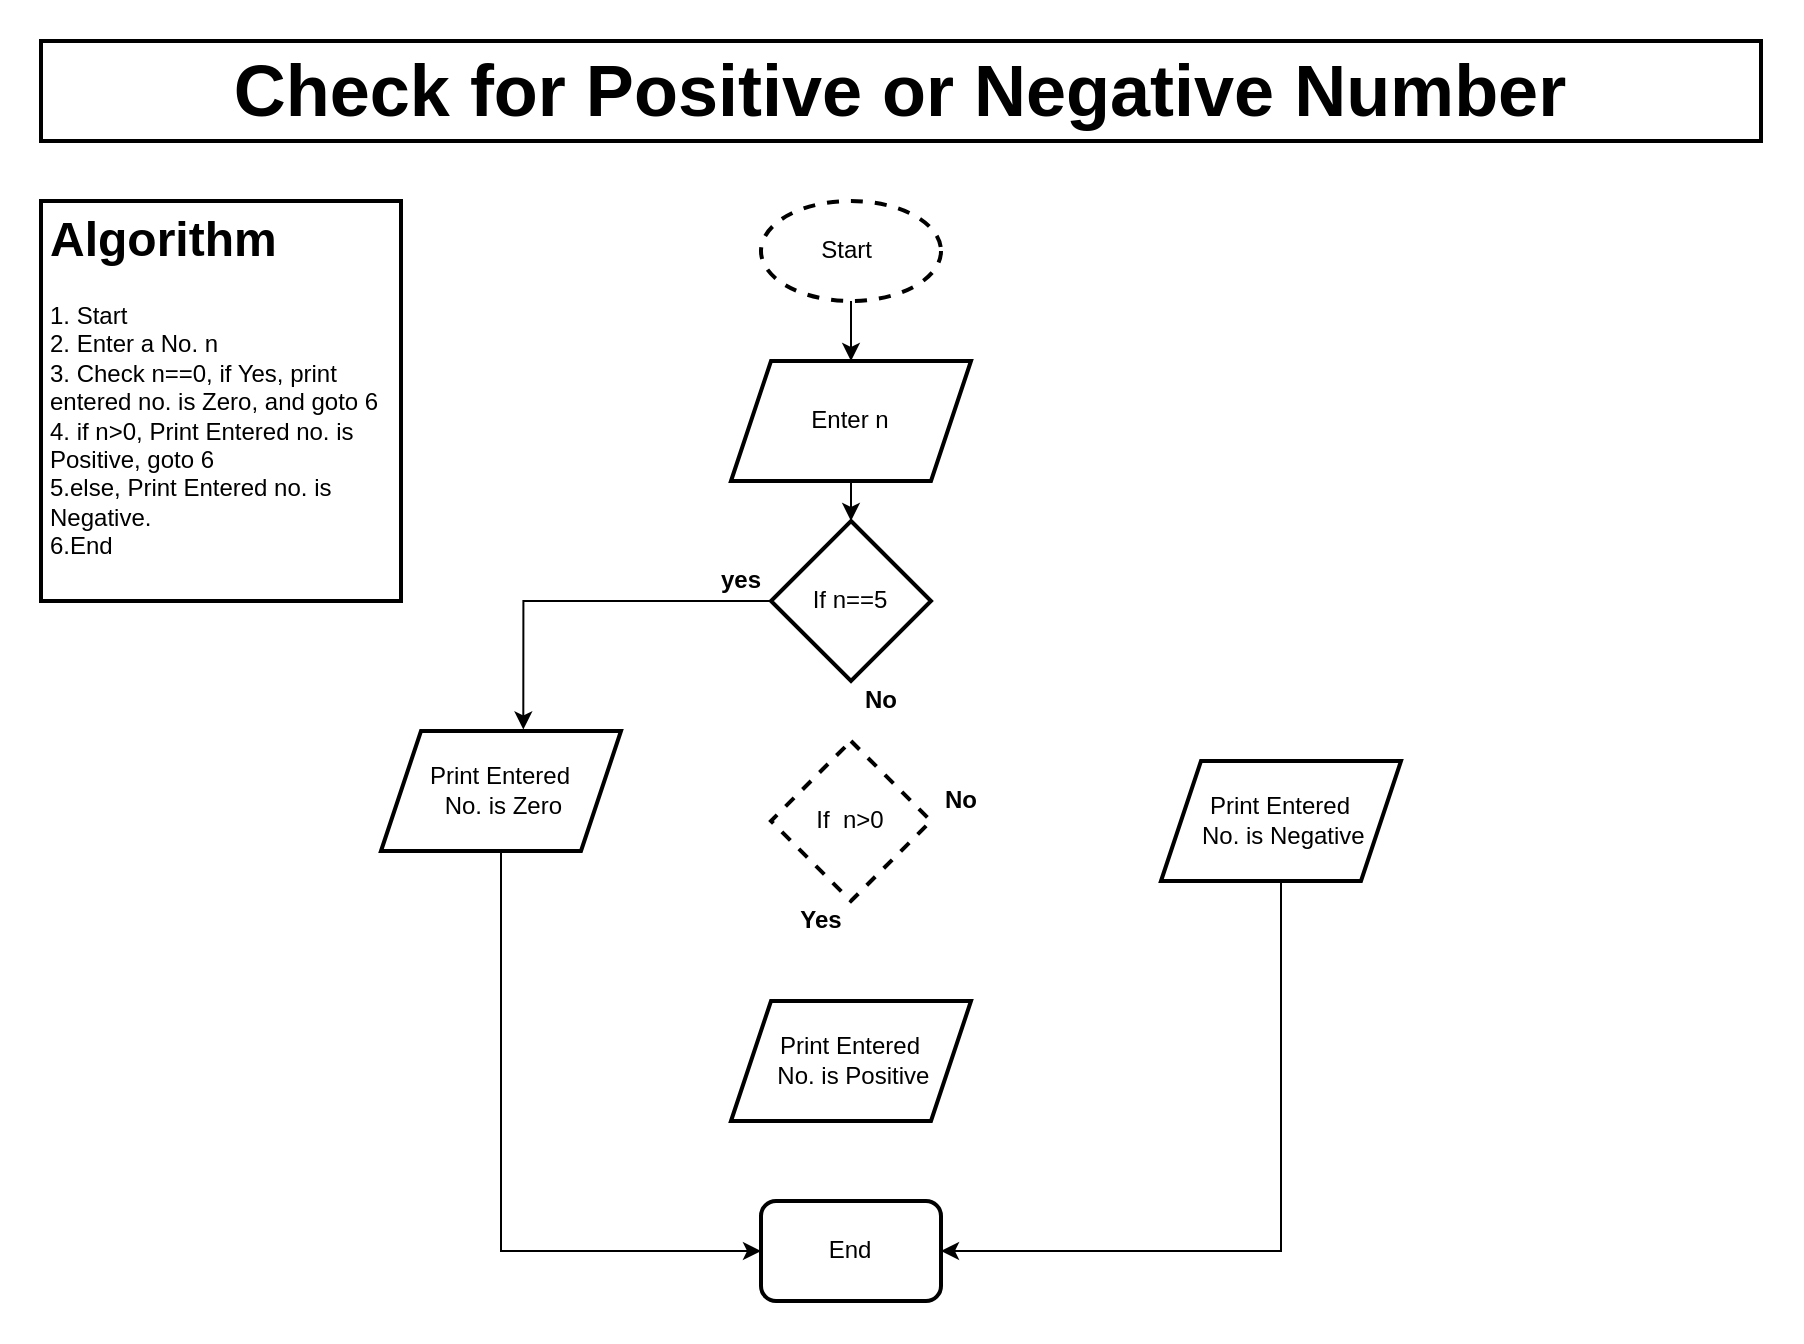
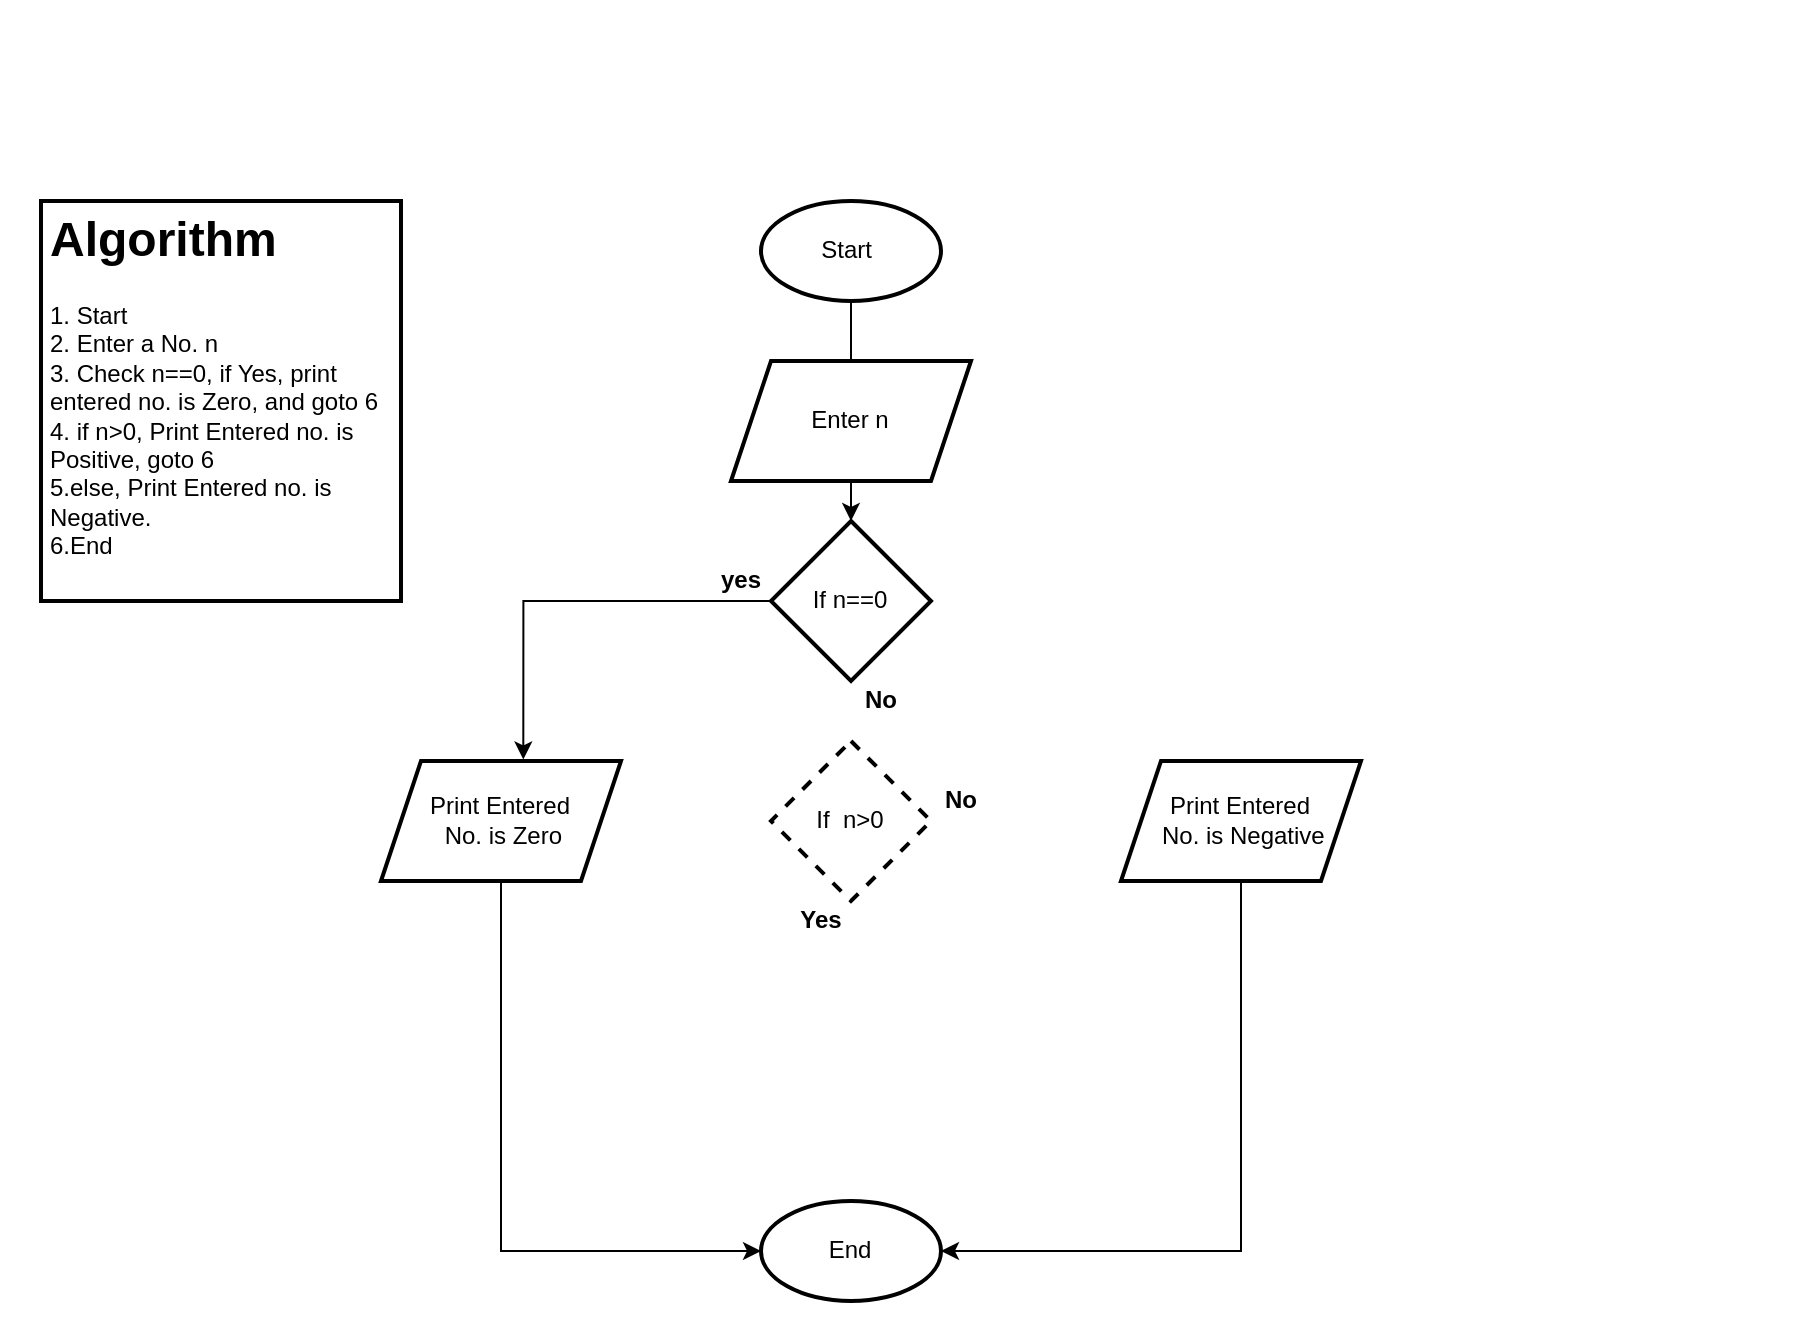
node "Check for Positive or Negative Number": removed
node "Start": style dashed -> solid
edge "Start" -> "Enter n": arrowhead classic -> none
node "If n==5": label "If n==5" -> "If n==0"
node "Print Entered No. is Zero": moved (501, 791) -> (501, 821)
node "Print Entered No. is Negative": moved (1281, 821) -> (1241, 821)
node "Print Entered No. is Positive": removed
node "End": shape rounded rectangle -> ellipse
